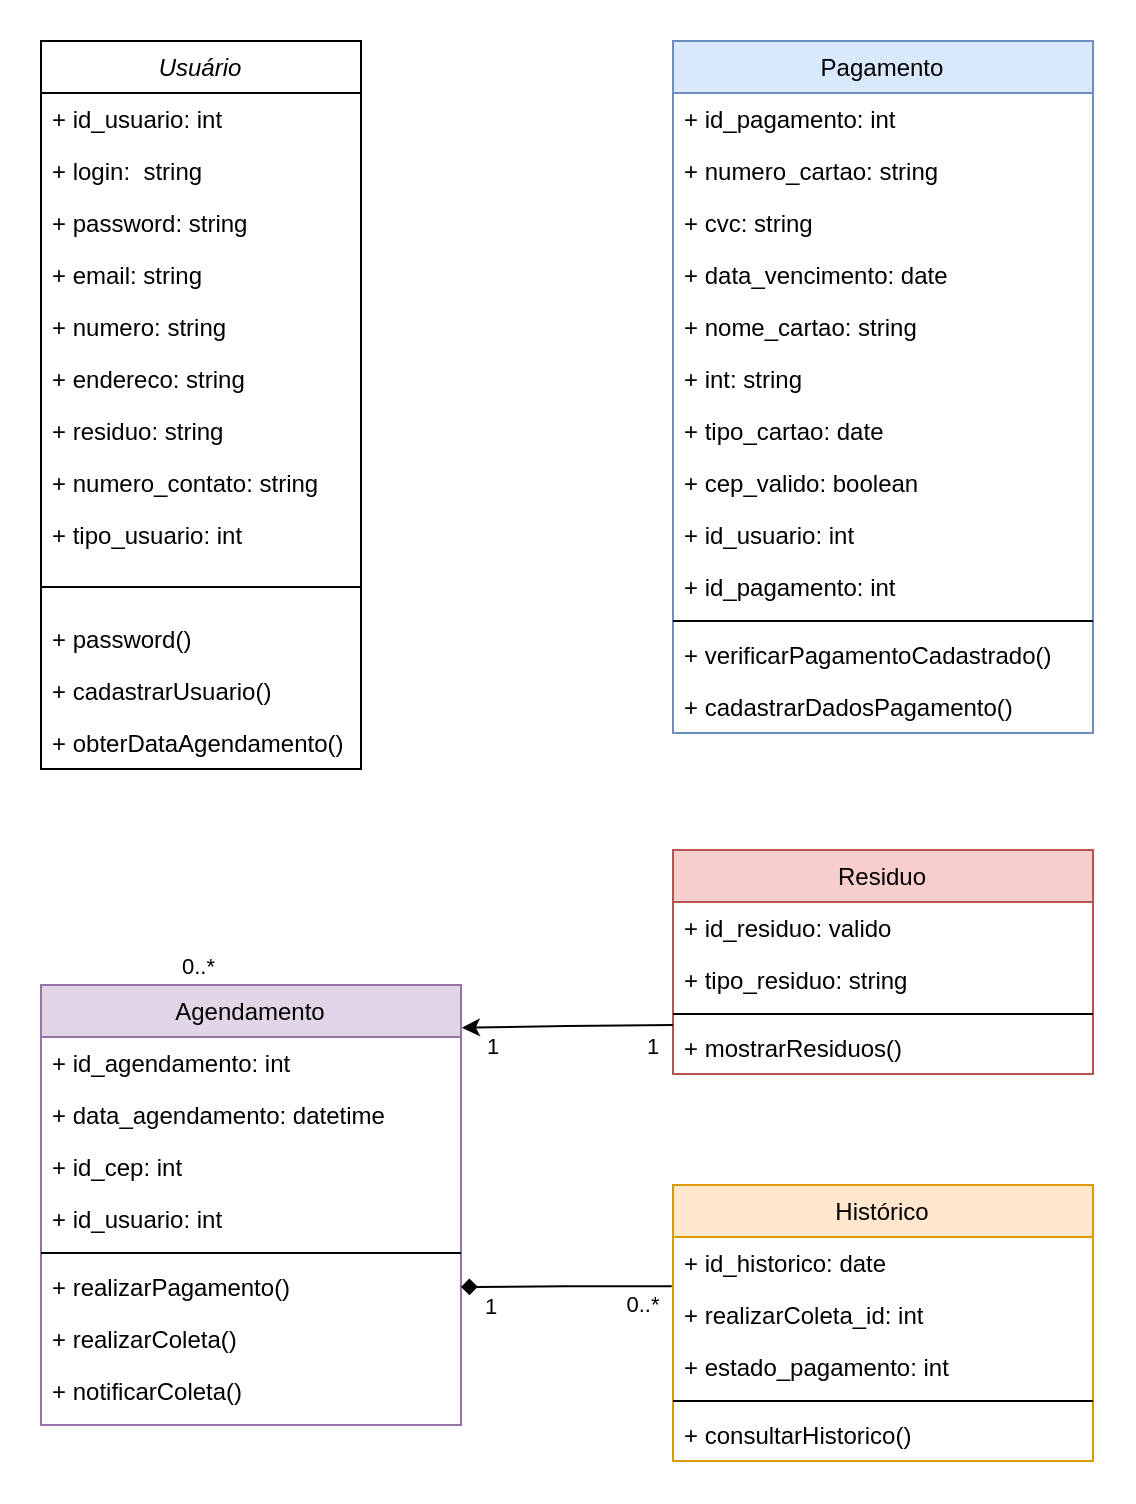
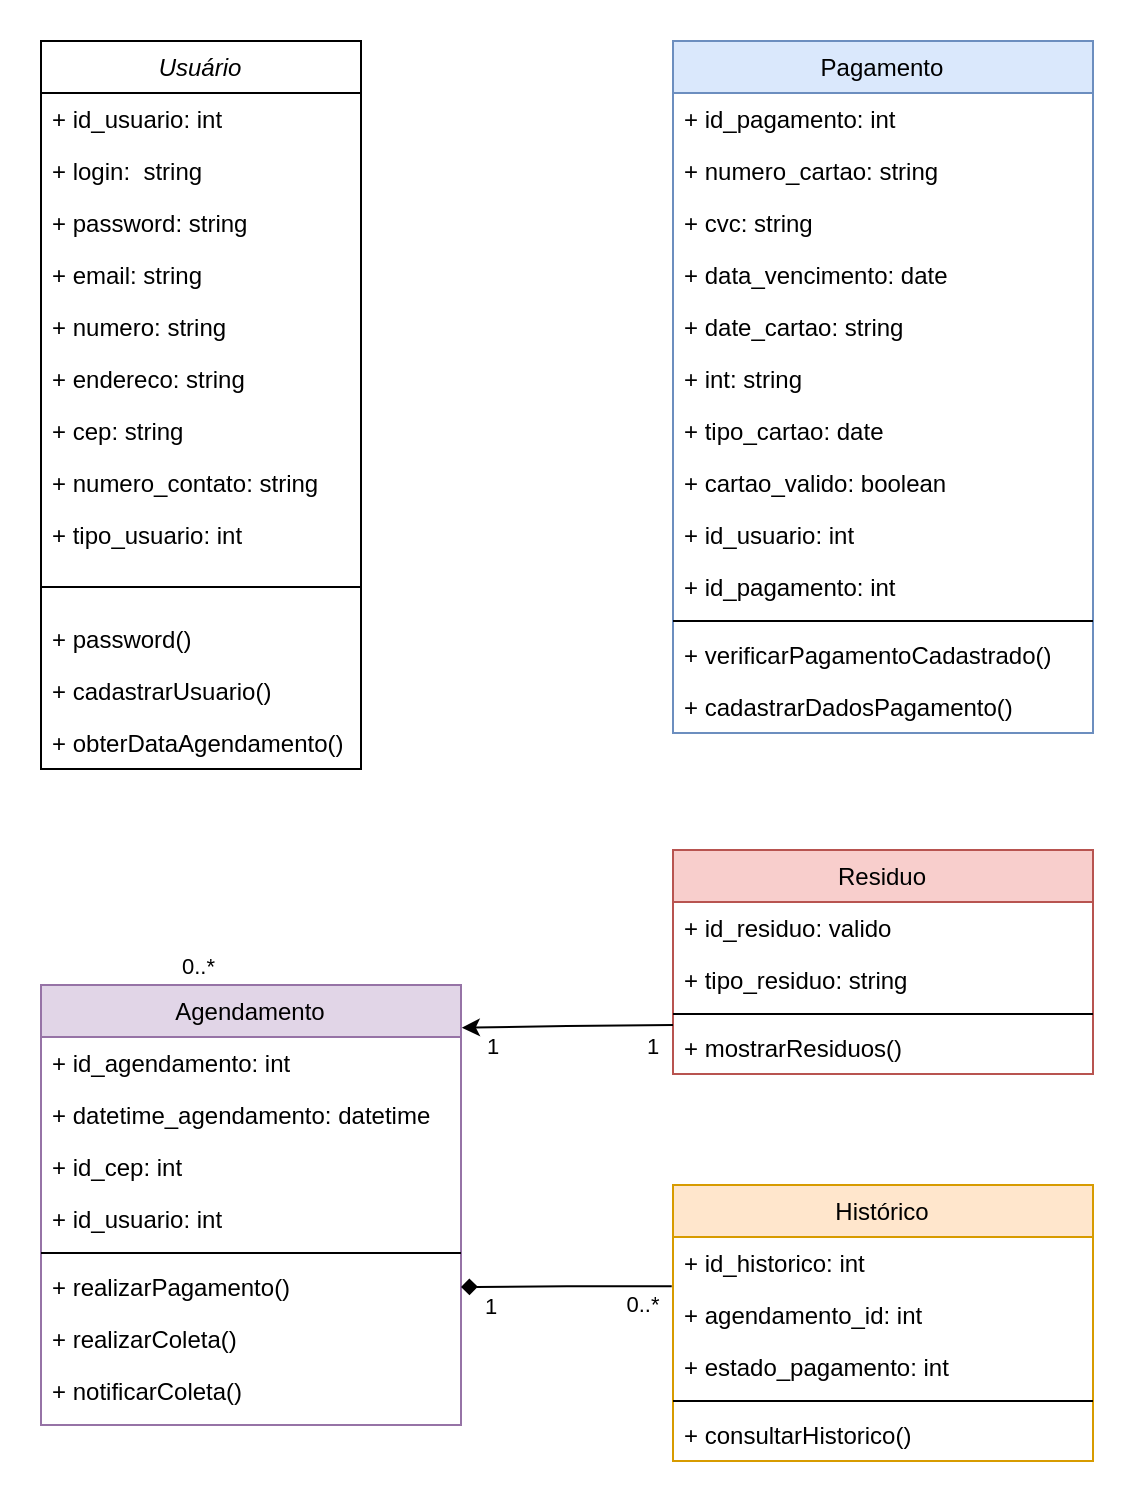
node "+ nome_cartao: string": label "+ nome_cartao: string" -> "+ date_cartao: string"
node "+ residuo: string": label "+ residuo: string" -> "+ cep: string"
node "+ cep_valido: boolean": label "+ cep_valido: boolean" -> "+ cartao_valido: boolean"
node "+ data_agendamento: datetime": label "+ data_agendamento: datetime" -> "+ datetime_agendamento: datetime"
node "+ id_historico: date": label "+ id_historico: date" -> "+ id_historico: int"
node "+ realizarColeta_id: int": label "+ realizarColeta_id: int" -> "+ agendamento_id: int"
